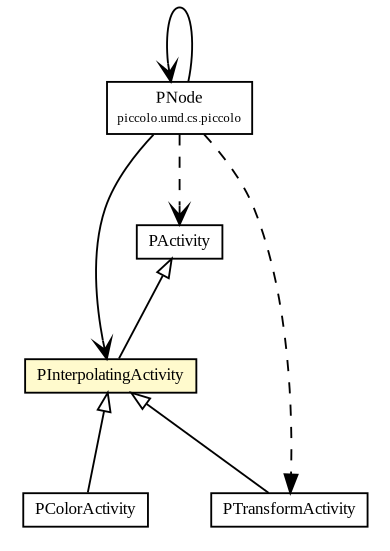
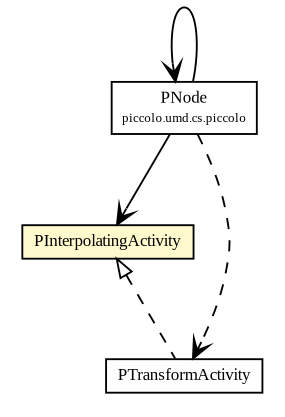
node "PActivity": removed
edge "PNode" -> "PTransformActivity": arrowhead normal -> open
edge "PTransformActivity" -> "PInterpolatingActivity": style solid -> dashed
node "PColorActivity": removed
